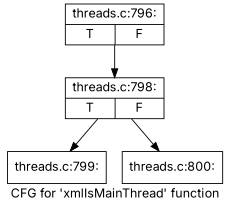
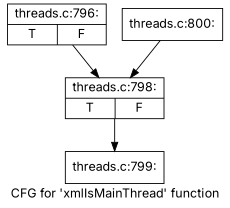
edge "threads.c:798:" -> "threads.c:800:": reversed
